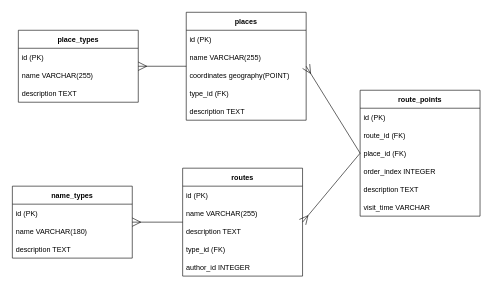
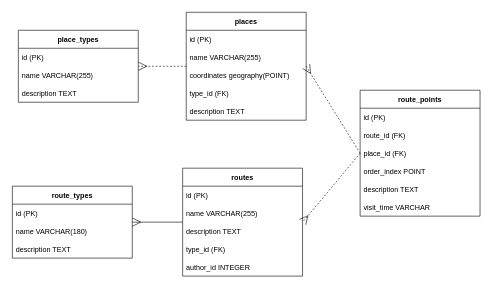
edge "places" -> "place_types": style solid -> dashed
edge "route_points" -> "places": style solid -> dashed
node "order_index INTEGER": label "order_index INTEGER" -> "order_index POINT"
edge "route_points" -> "routes": style solid -> dashed
node "name_types": label "name_types" -> "route_types"
